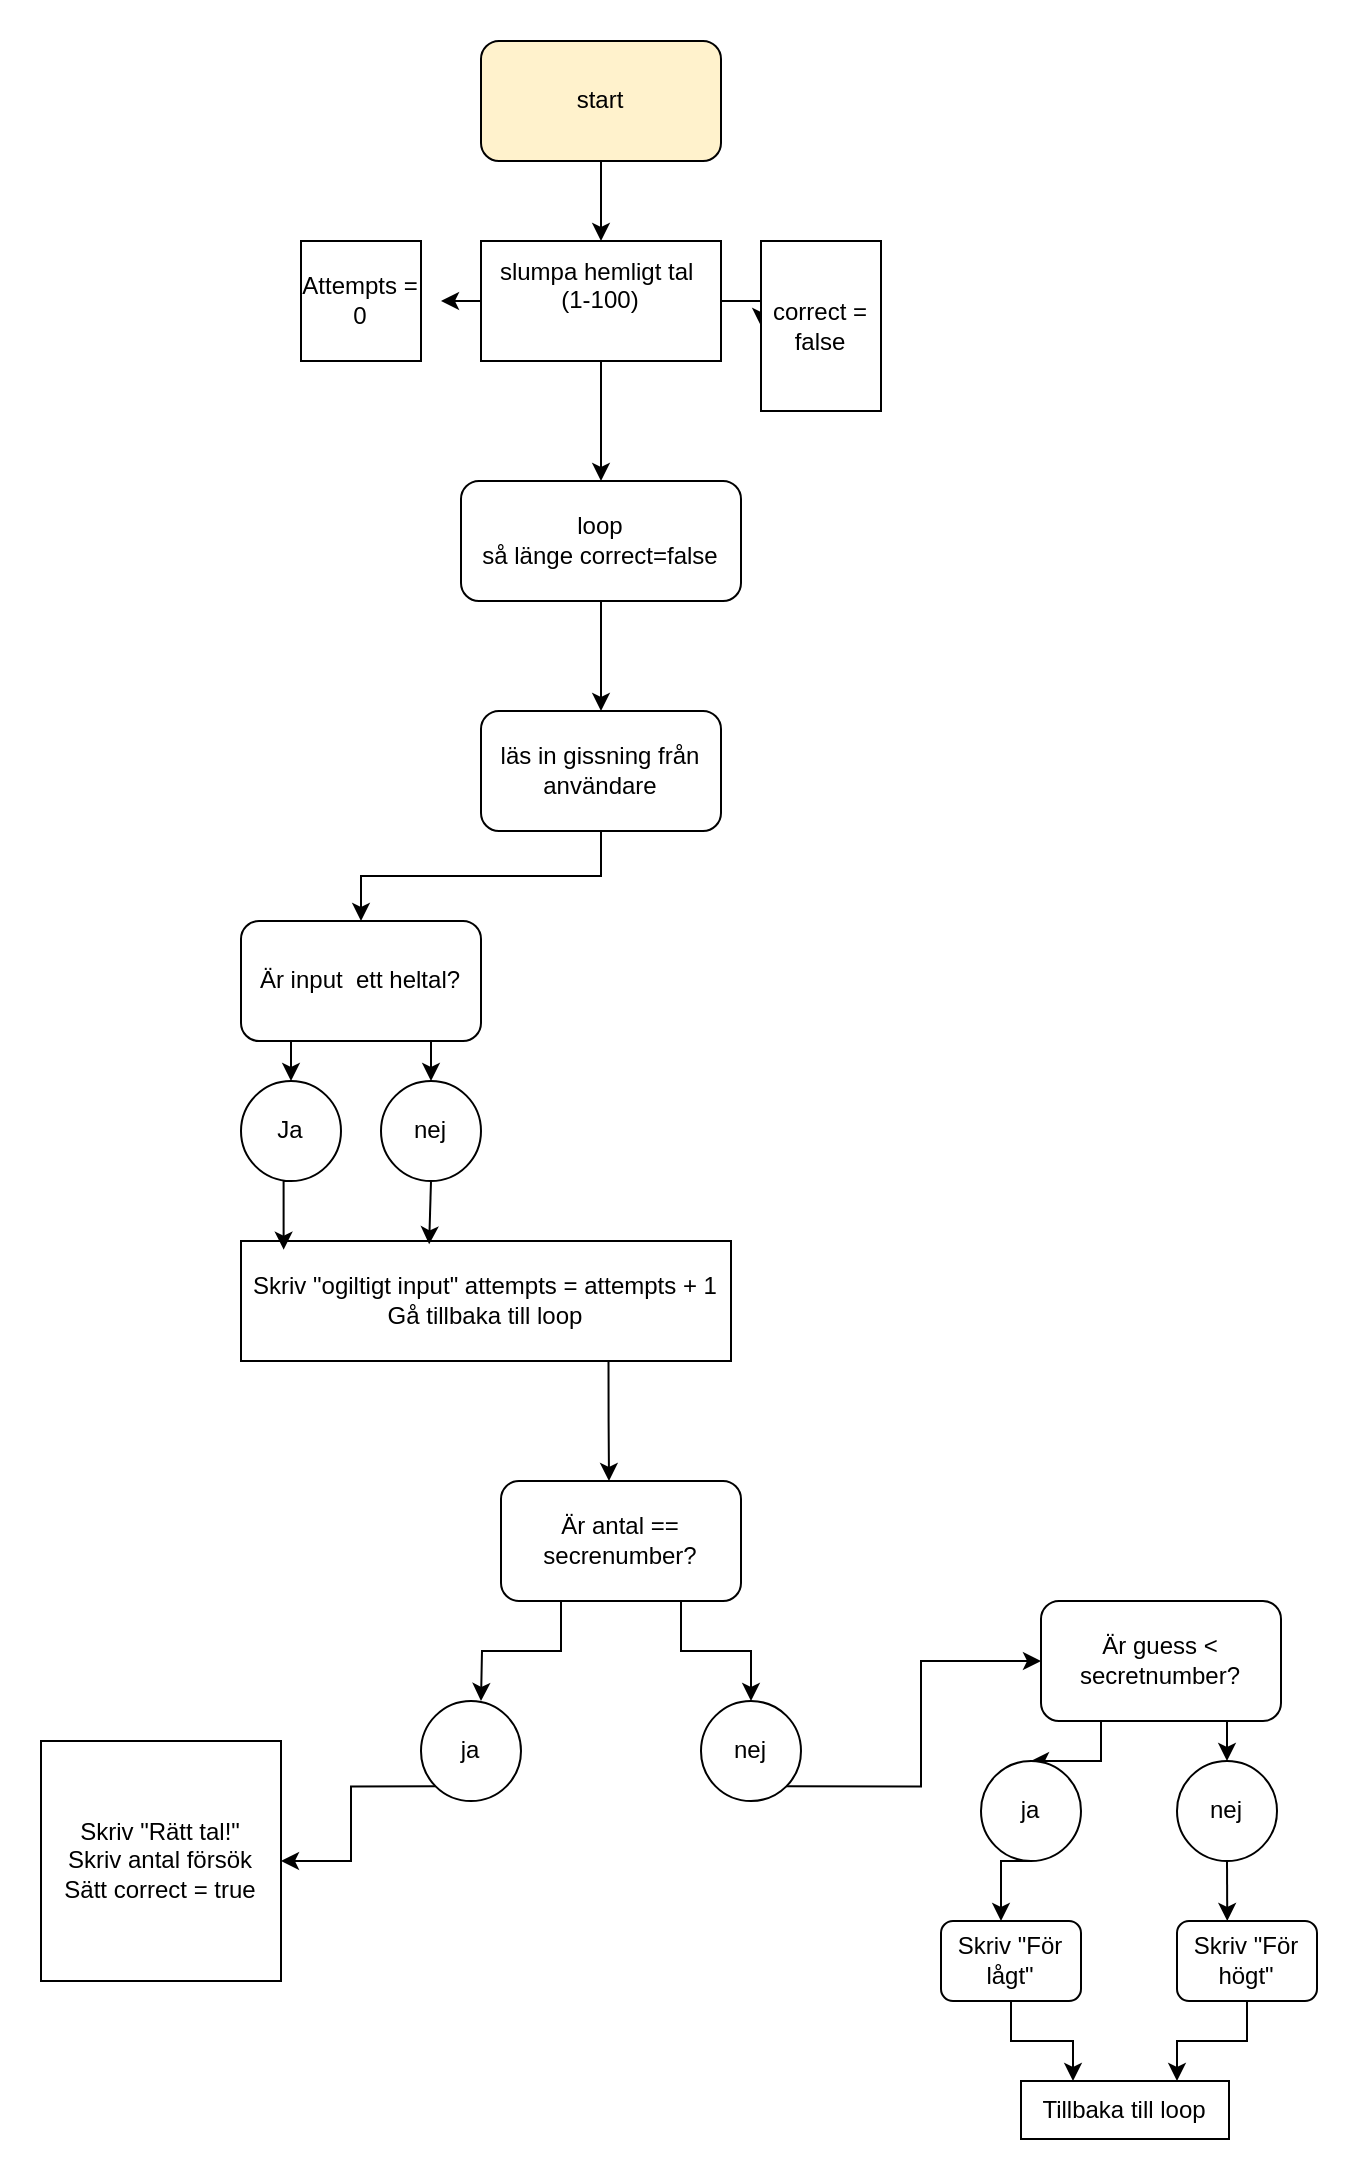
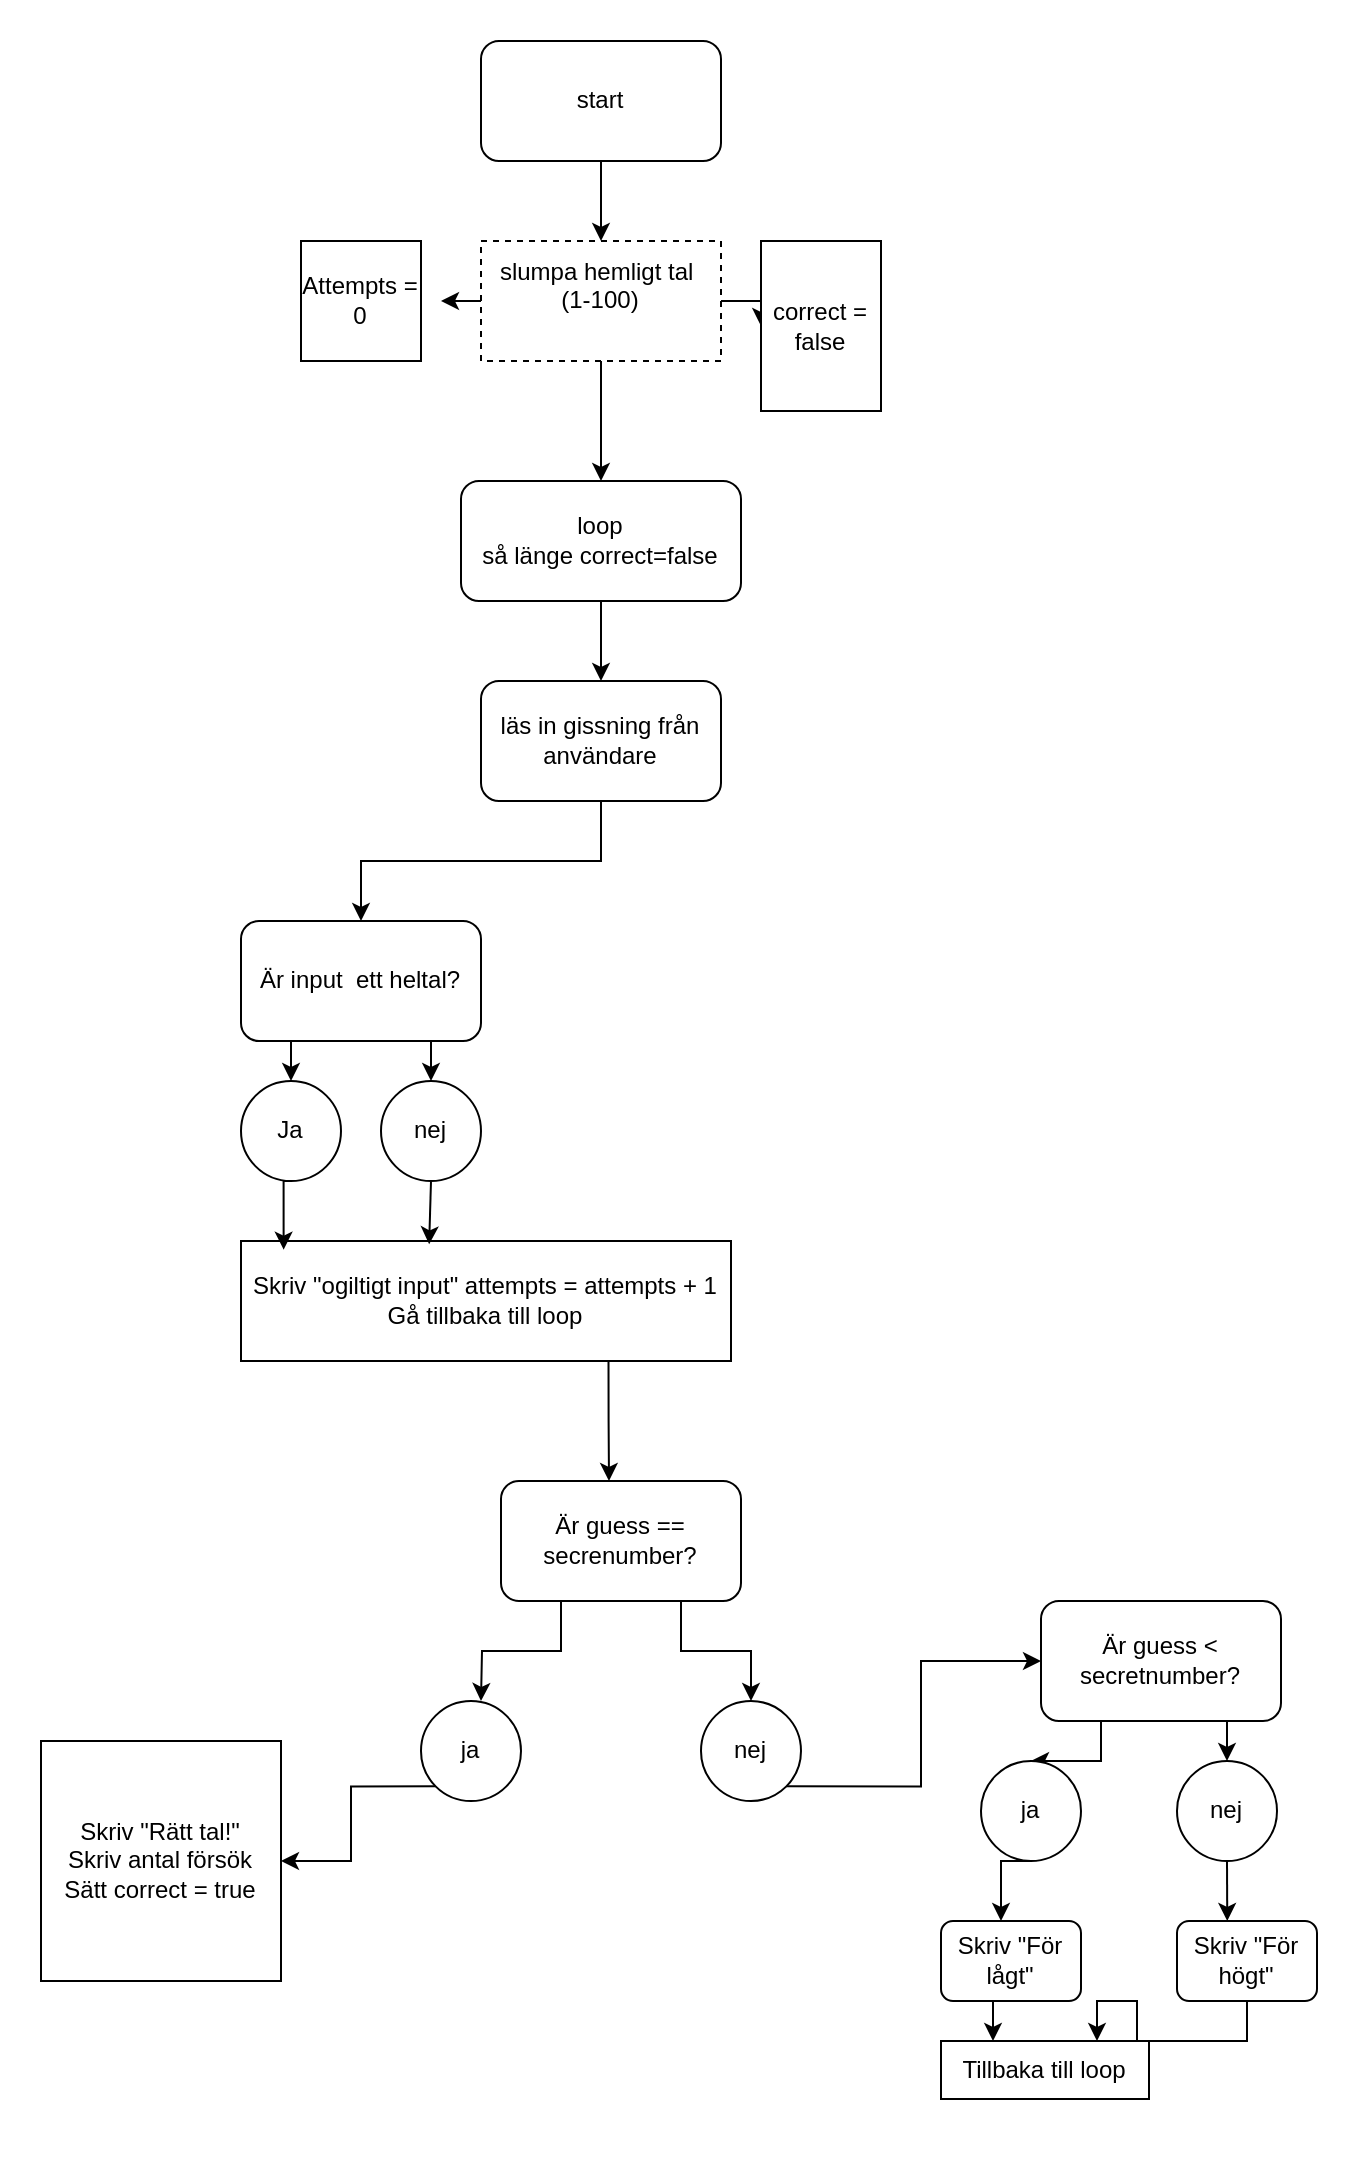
node "start": fillcolor #fff2cc -> #ffffff
node "slumpa hemligt tal (1-100)": style solid -> dashed
node "läs in gissning från användare": moved (601, 771) -> (601, 741)
node "Är antal == secrenumber?": label "Är antal == secrenumber?" -> "Är guess == secrenumber?"
node "Tillbaka till loop": moved (1125, 2110) -> (1045, 2070)
